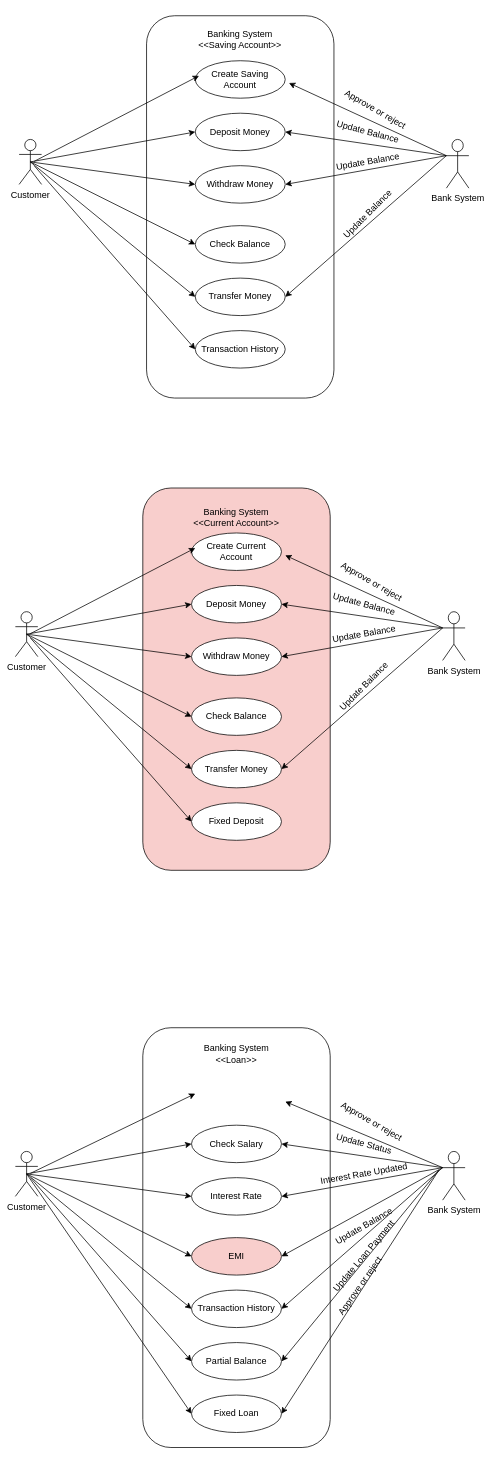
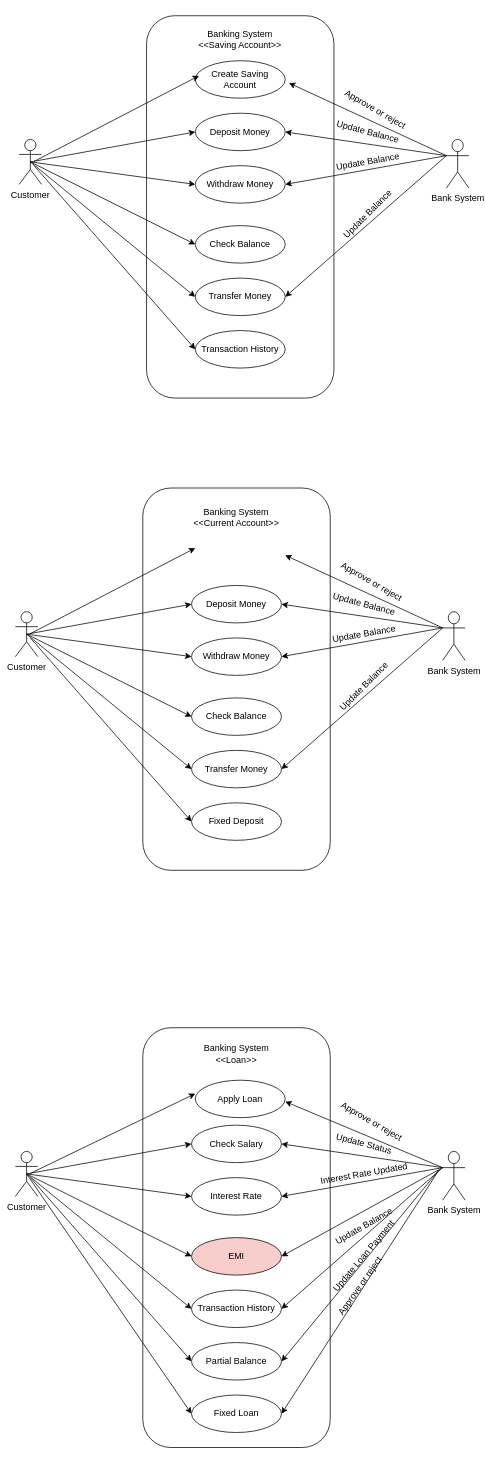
node "Create Current Account": removed
node "Banking System <<Current Account>>": fillcolor #f8cecc -> #ffffff
node "Apply Loan": added
